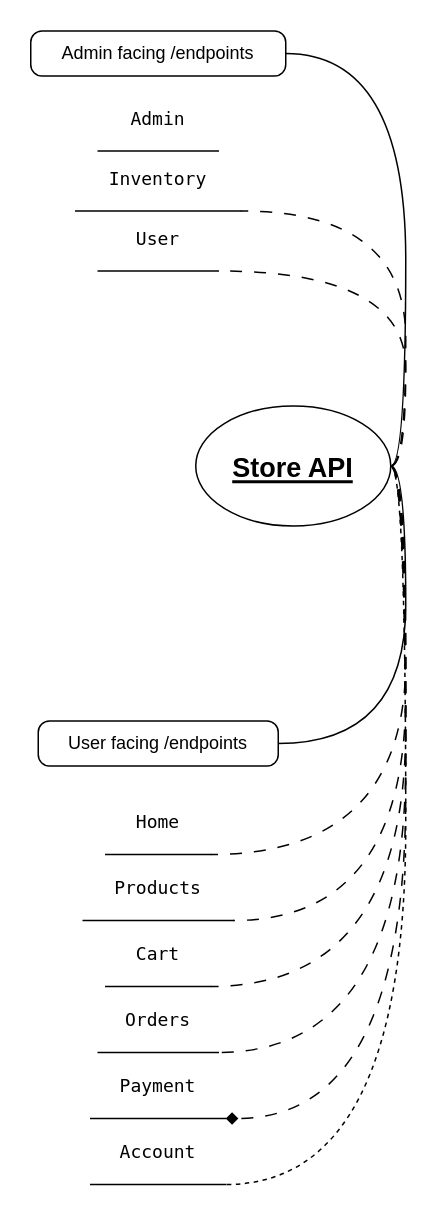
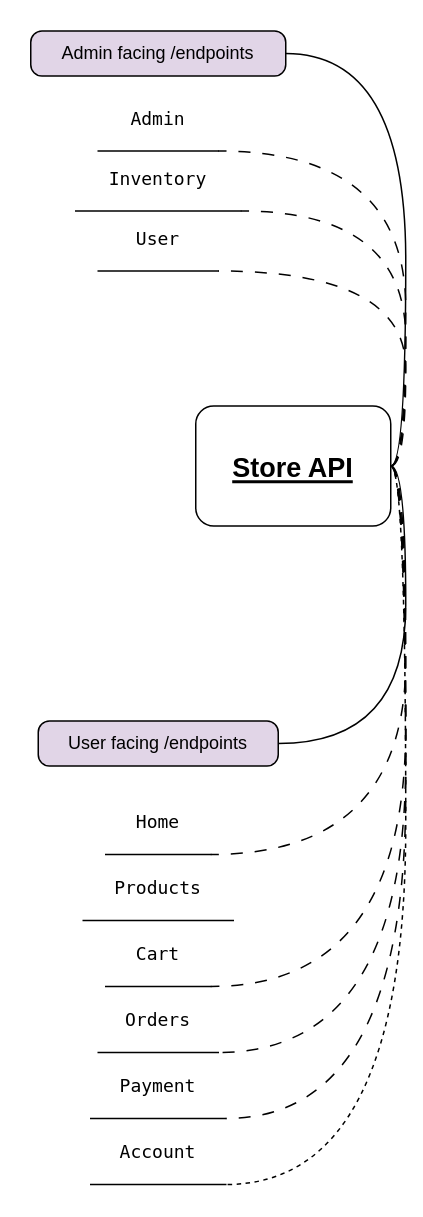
node "Admin facing /endpoints": fillcolor #ffffff -> #e1d5e7
edge "Admin" -- "Store API": added
node "Store API": shape ellipse -> rounded rectangle
node "User facing /endpoints": fillcolor #ffffff -> #e1d5e7
edge "Store API" -- "Products": removed
edge "Store API" -> "Payment": arrowhead diamond -> none
